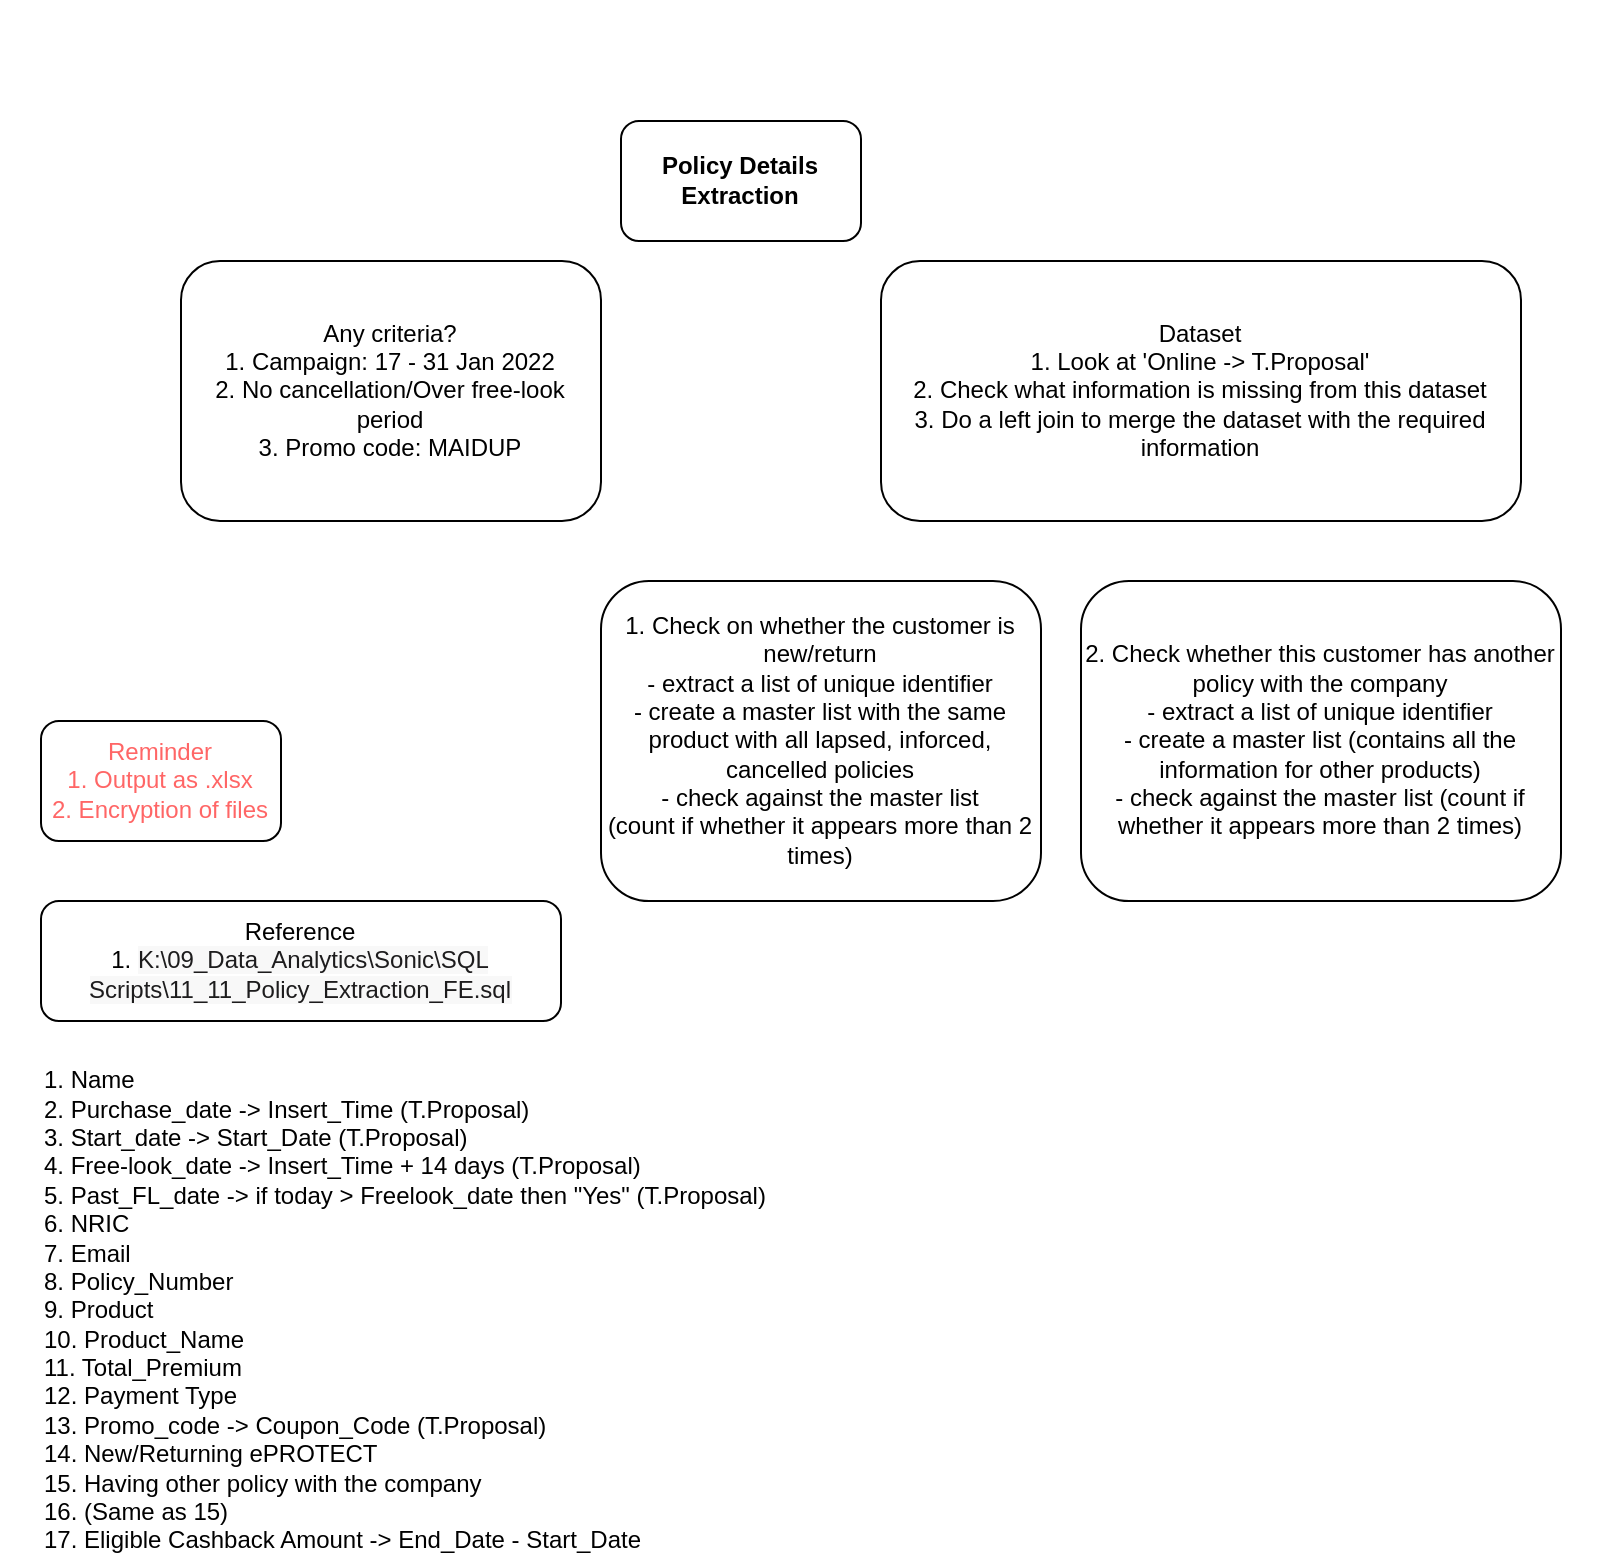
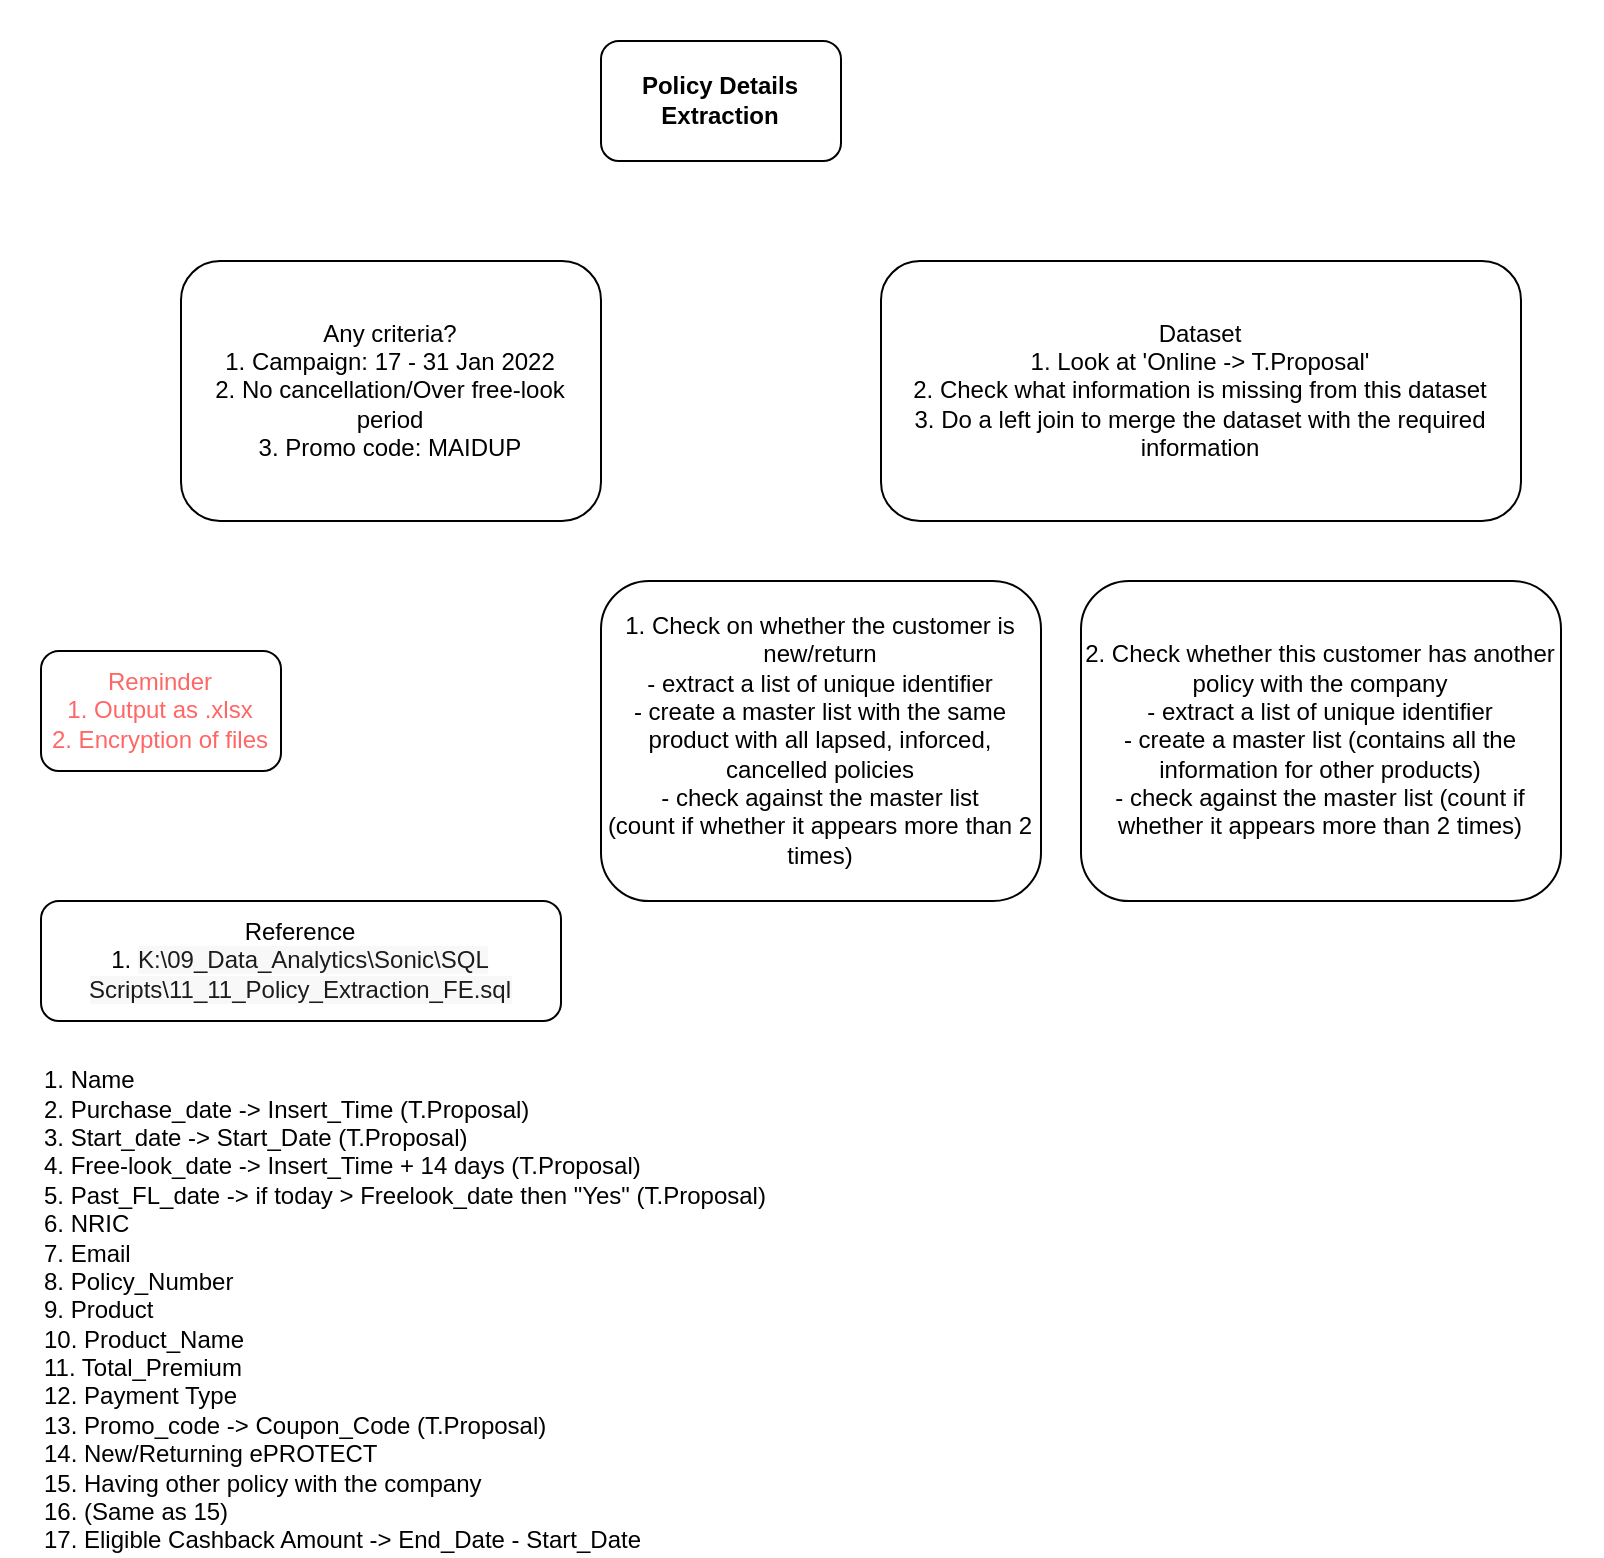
node "Policy Details Extraction": moved (741, 181) -> (721, 101)
node "Reminder 1. Output as .xlsx 2. Encryption of files": moved (161, 781) -> (161, 711)
